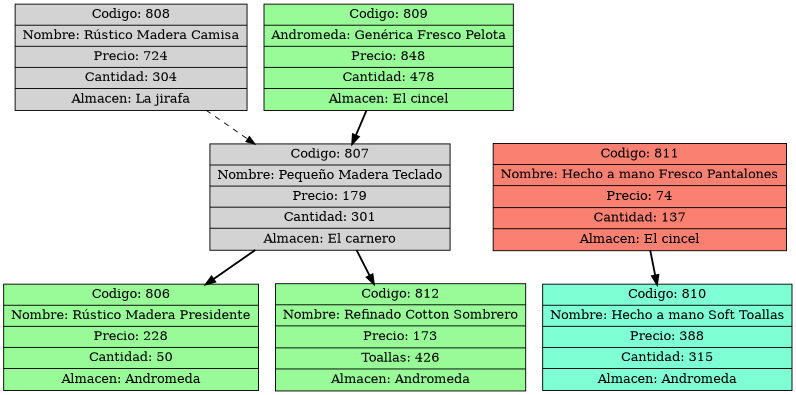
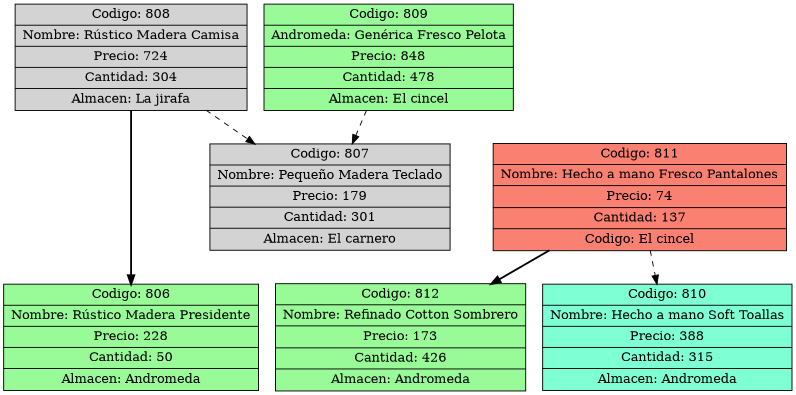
edge "Codigo: 809" -> "Codigo: 807": style bold -> dashed
node "Codigo: 811": text "Almacen: El cincel" -> "Codigo: El cincel"
edge "Codigo: 807" -> "Codigo: 812": now "Codigo: 811" -> "Codigo: 812"
edge "Codigo: 811" -> "Codigo: 810": style bold -> dashed
edge "Codigo: 807" -> "Codigo: 806": now "Codigo: 808" -> "Codigo: 806"
node "Codigo: 812": text "Toallas: 426" -> "Cantidad: 426"
